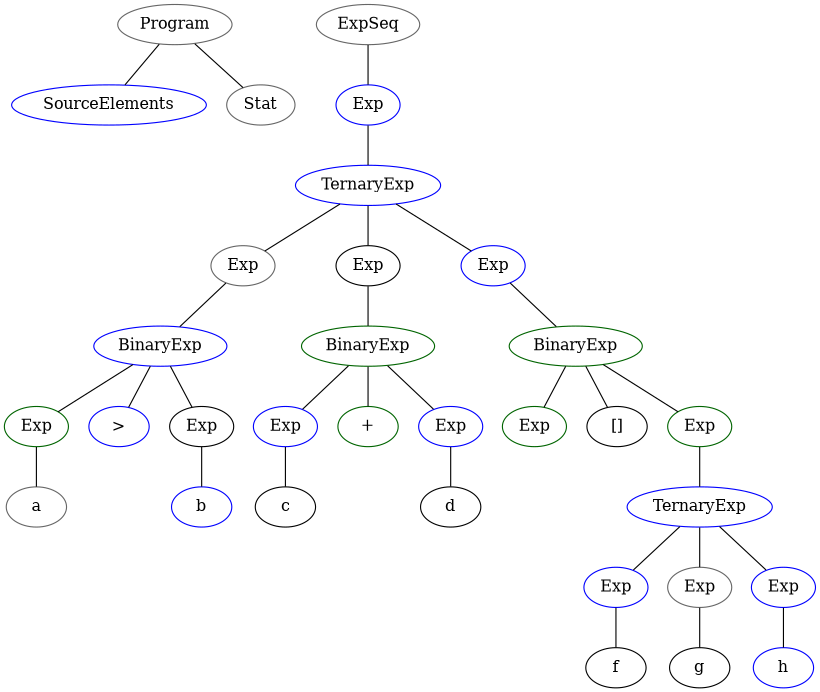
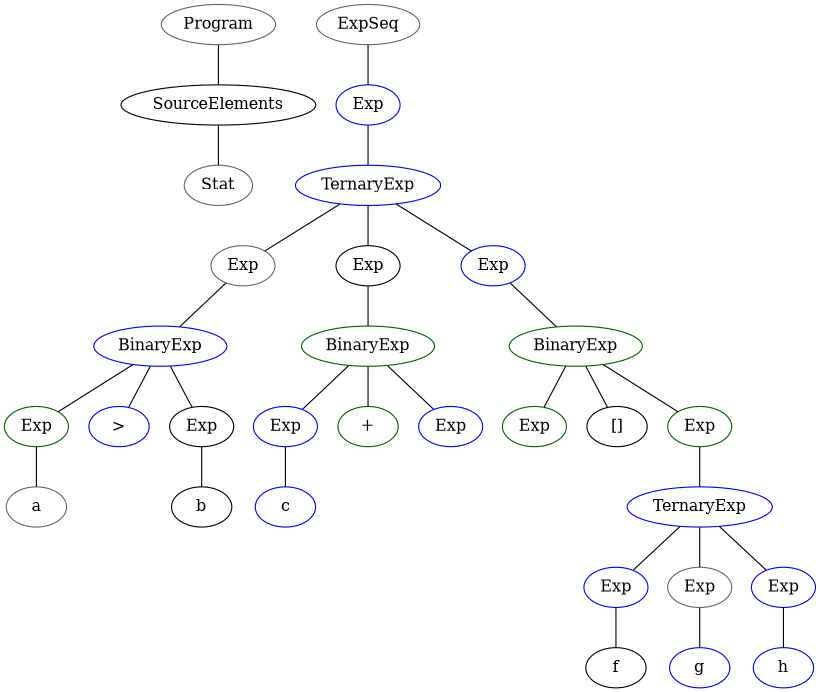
edge "Program" -- "Stat": now "SourceElements" -- "Stat"
node "SourceElements": color blue -> black
node "b": color blue -> black
node "c": color black -> blue
node "d": removed
node "g": color black -> blue
